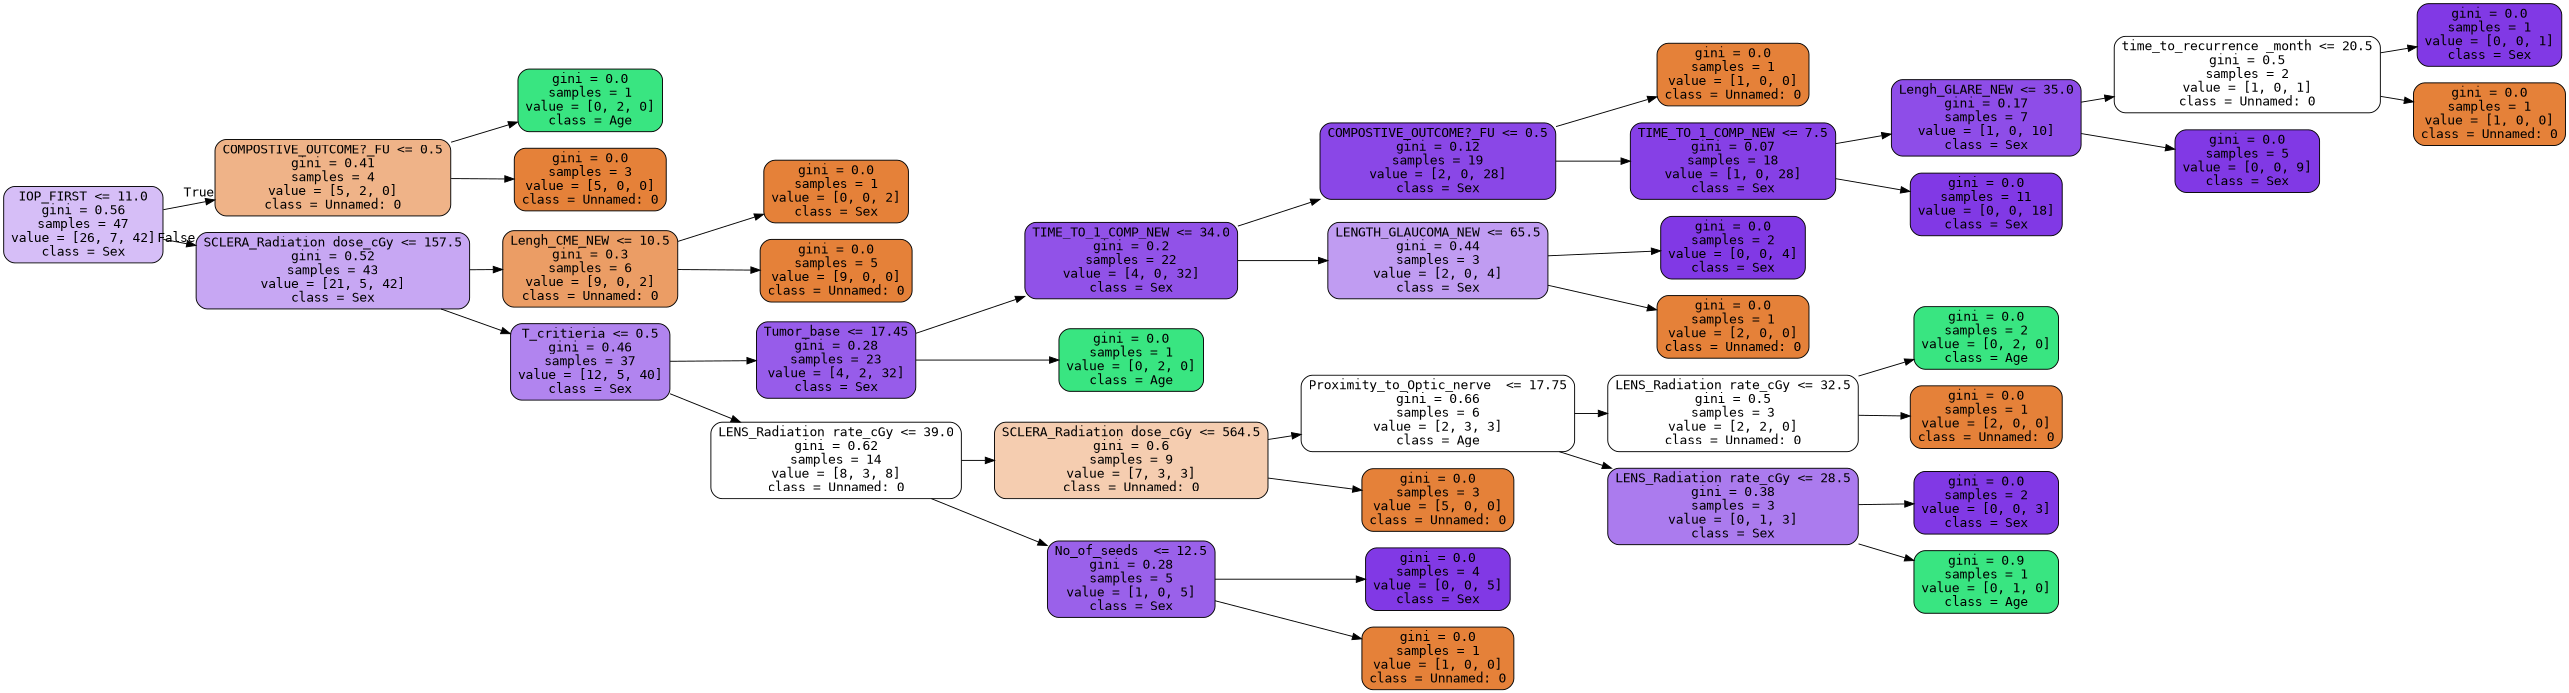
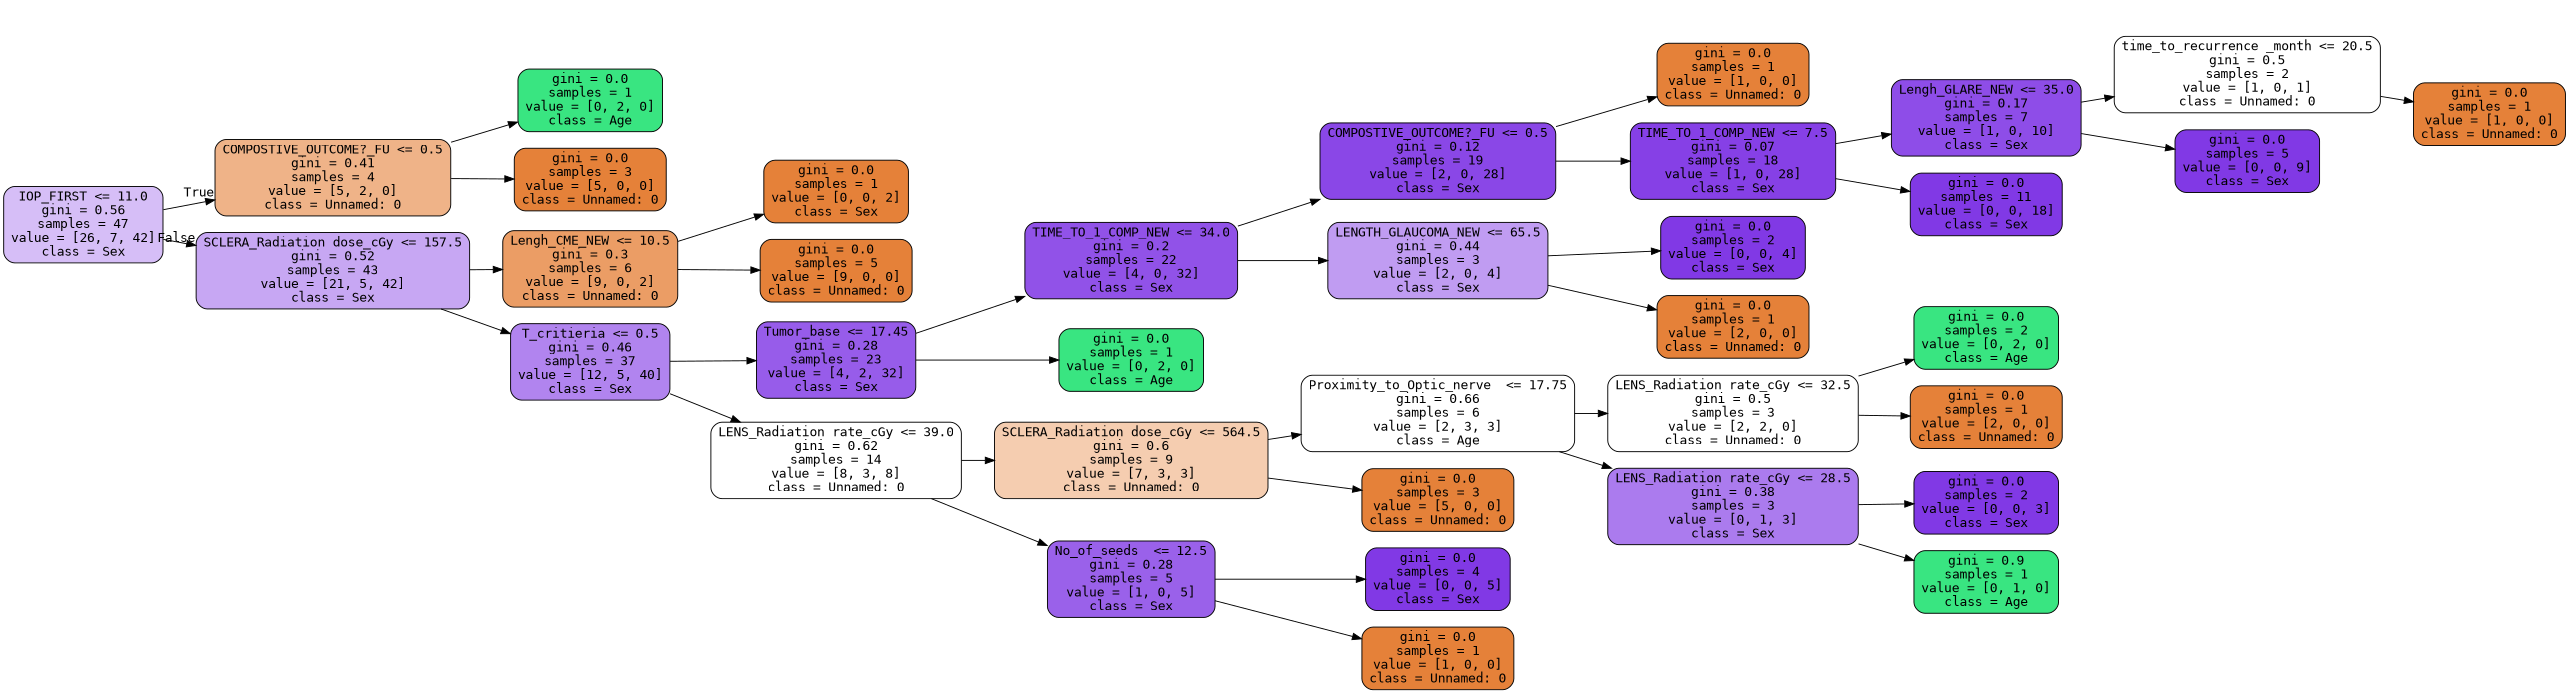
node "gini = 0.0 samples = 1 value = [0, 0, 1] class = Sex": removed
